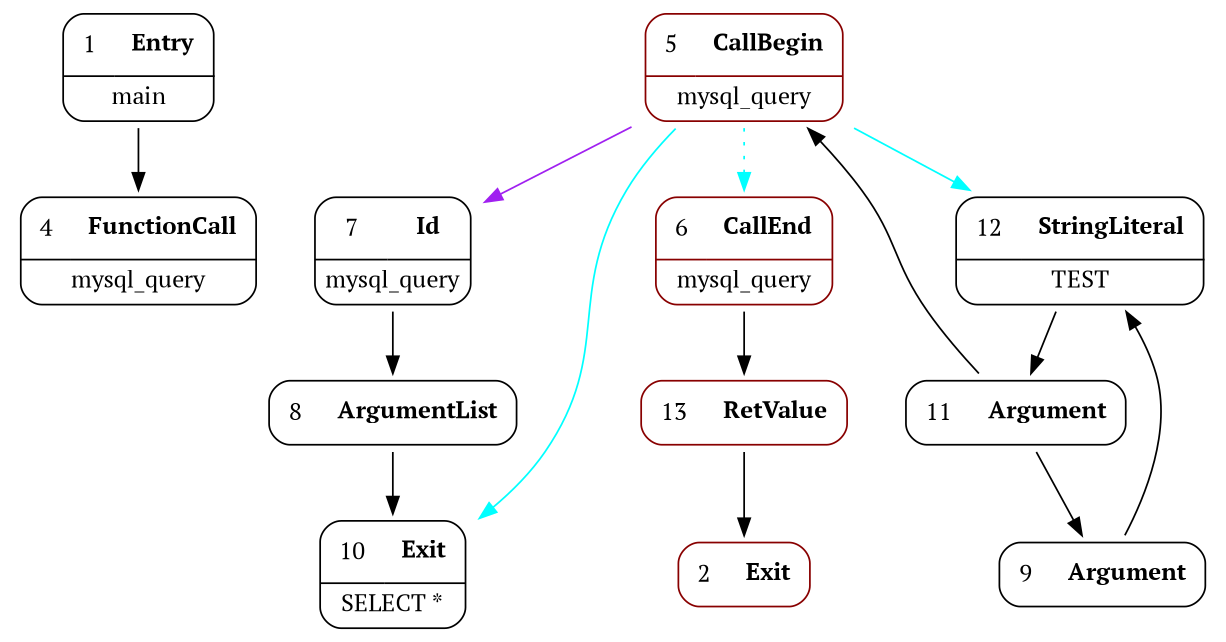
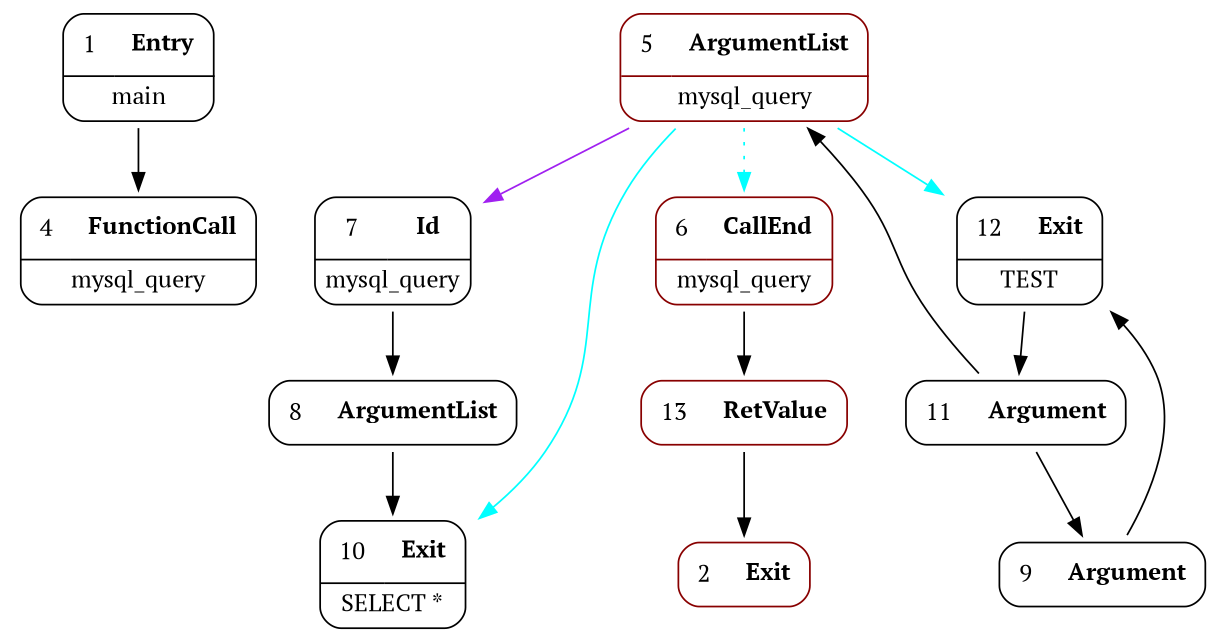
node "5": text "CallBegin" -> "ArgumentList"
node "12": text "StringLiteral" -> "Exit"
